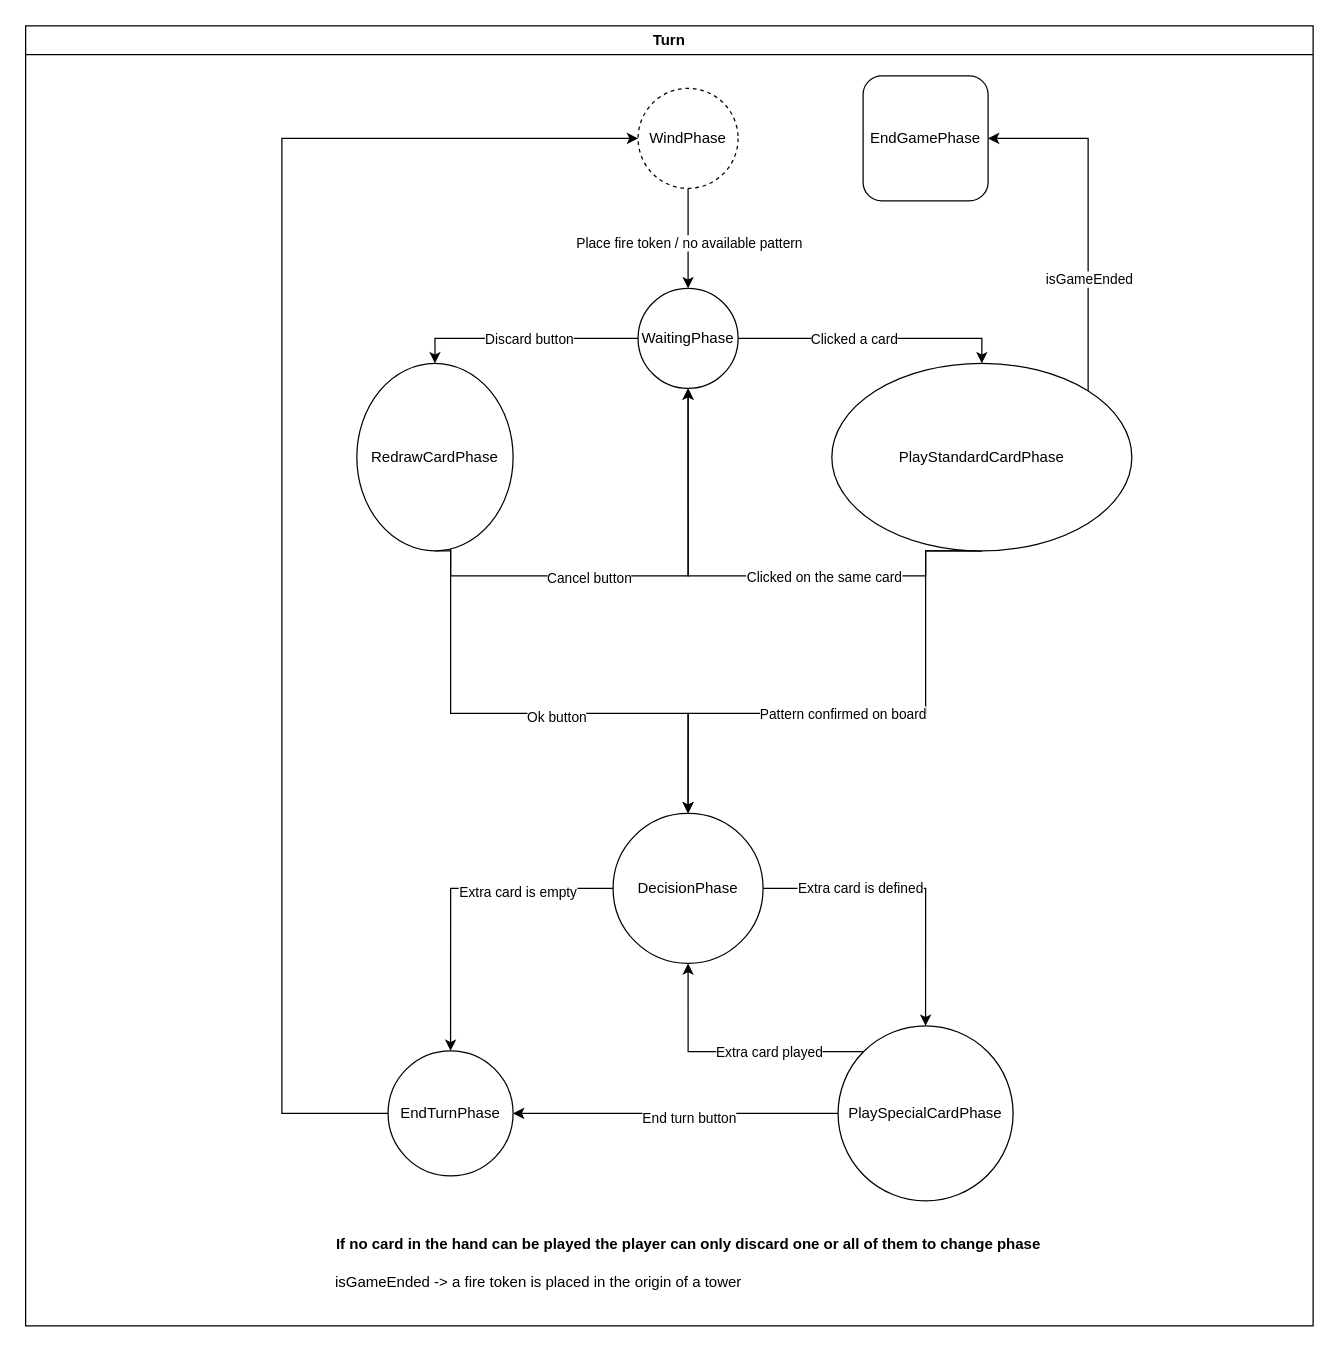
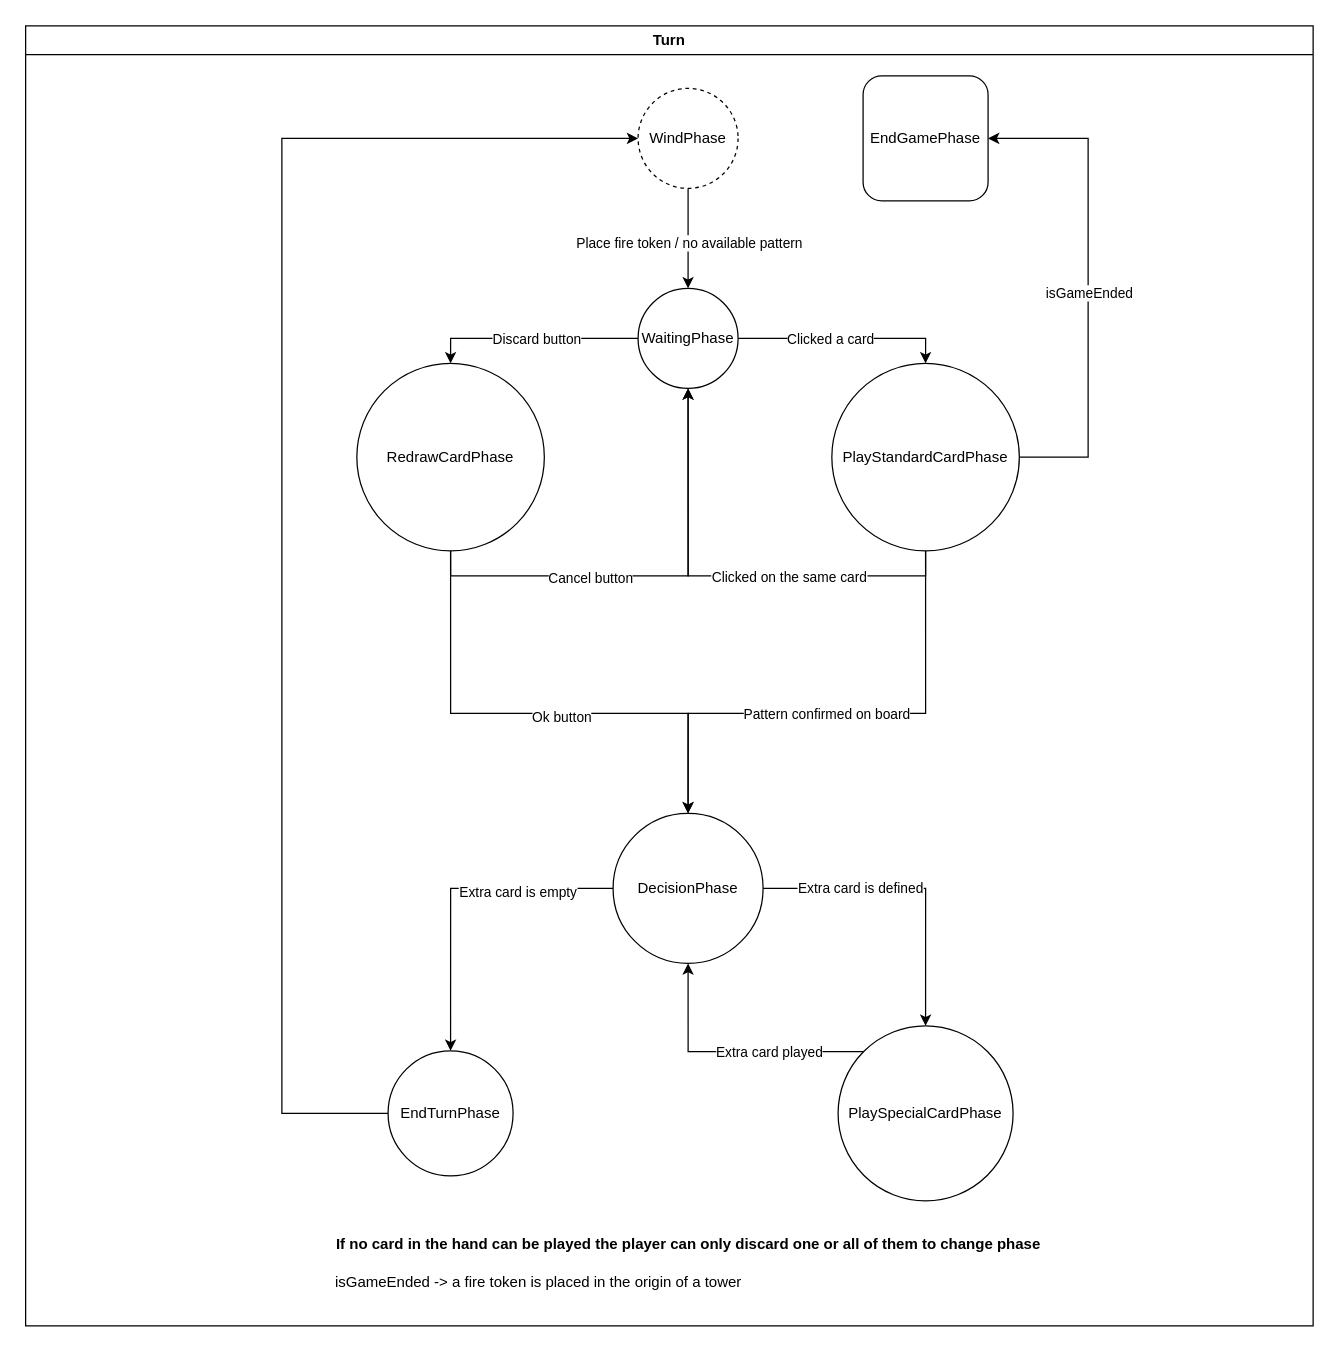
node "RedrawCardPhase": size 156x188 -> 188x188
node "PlayStandardCardPhase": size 300x188 -> 188x188
edge "PlaySpecialCardPhase" -> "EndTurnPhase": removed, label "End turn button"
